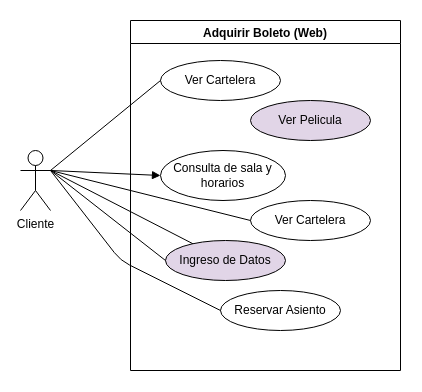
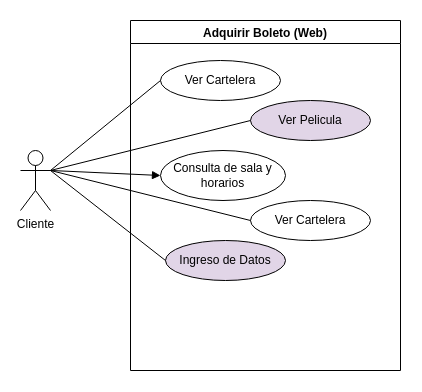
edge "Cliente" -- "Ingreso de Datos": now "Cliente" -- "Ver Pelicula"
edge "Cliente" -- "Reservar Asiento": removed
node "Reservar Asiento": removed
